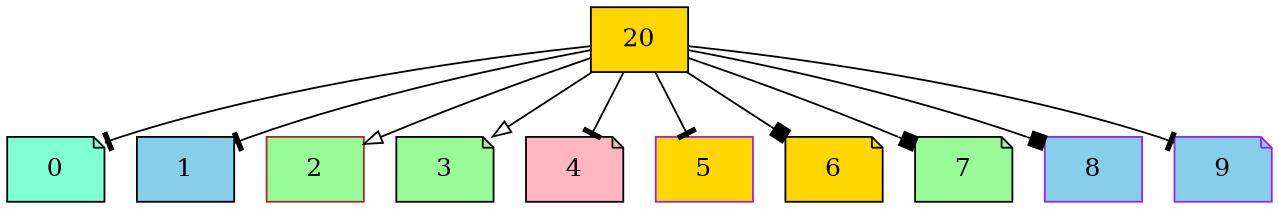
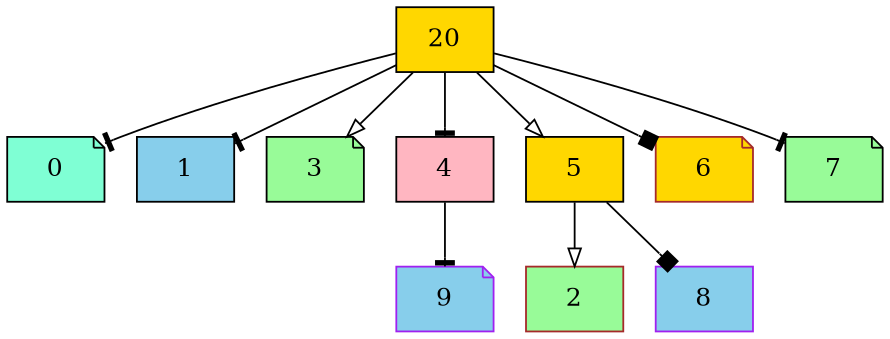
edge "20" -> "9": now "4" -> "9"
edge "20" -> "8": now "5" -> "8"
edge "20" -> "2": now "5" -> "2"
edge "20" -> "7": arrowhead box -> tee
edge "20" -> "5": arrowhead tee -> onormal
node "4": shape note -> box
node "5": color purple -> black
node "6": color black -> brown
